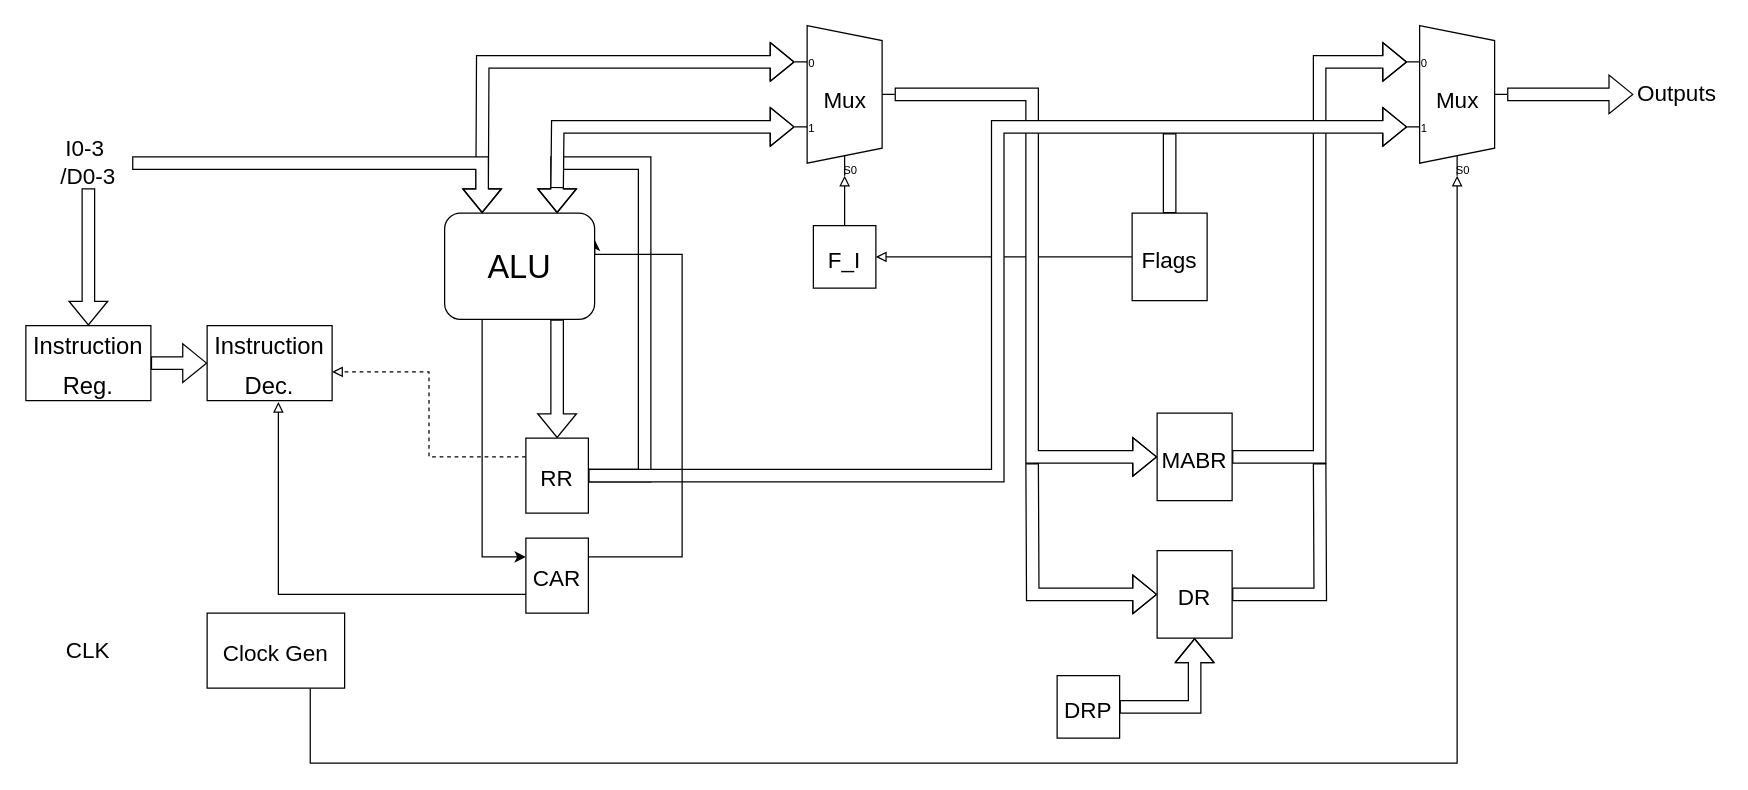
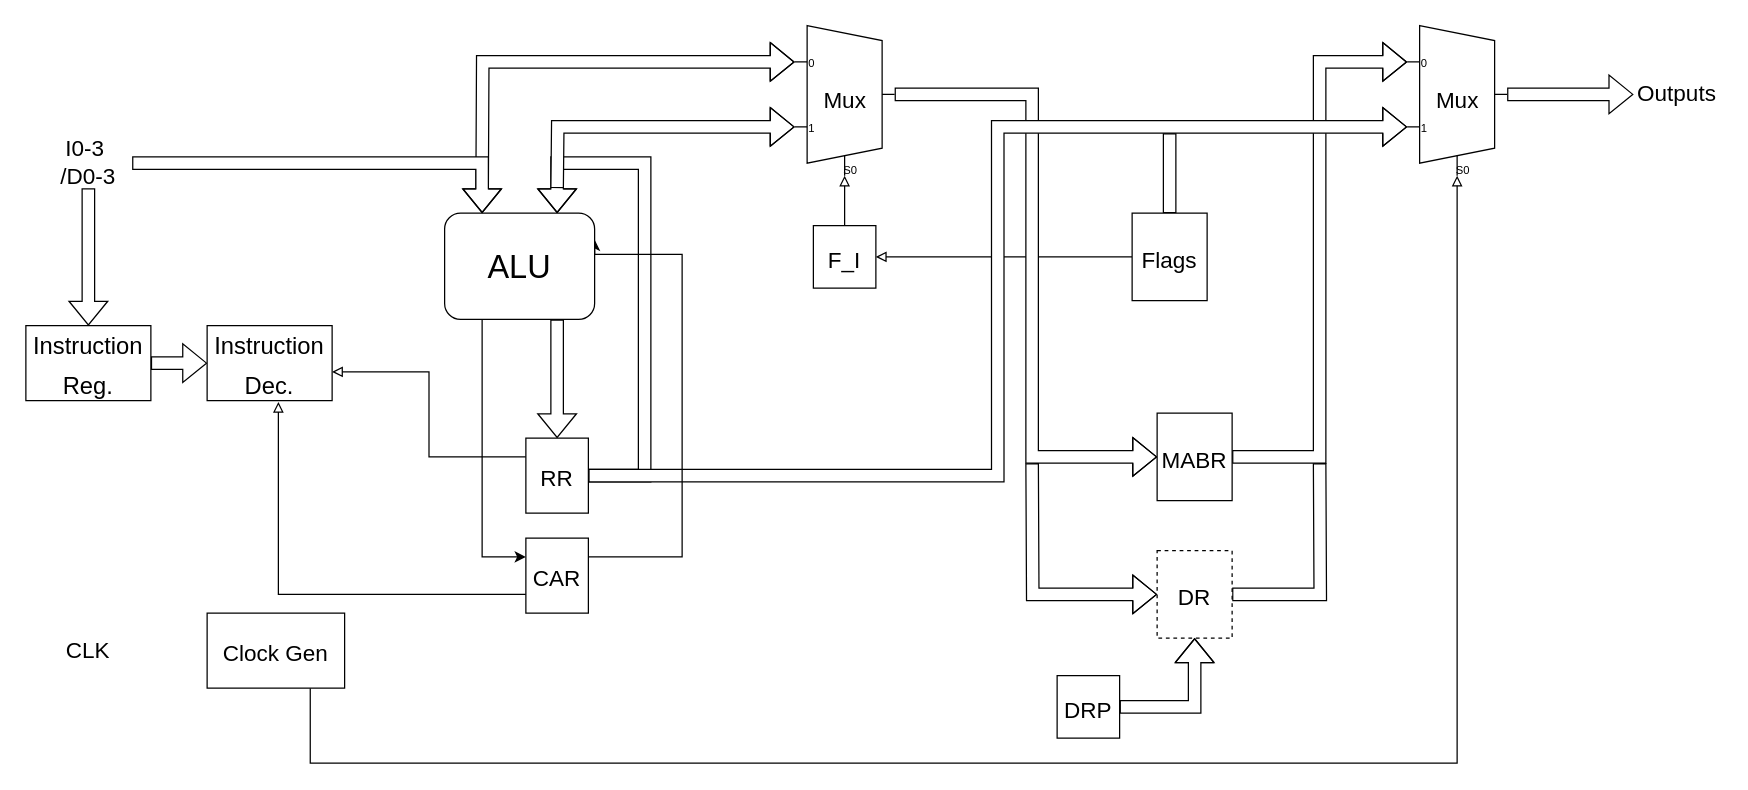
edge "RR" -> "Instruction Dec.": style dashed -> solid
node "DR": style solid -> dashed
